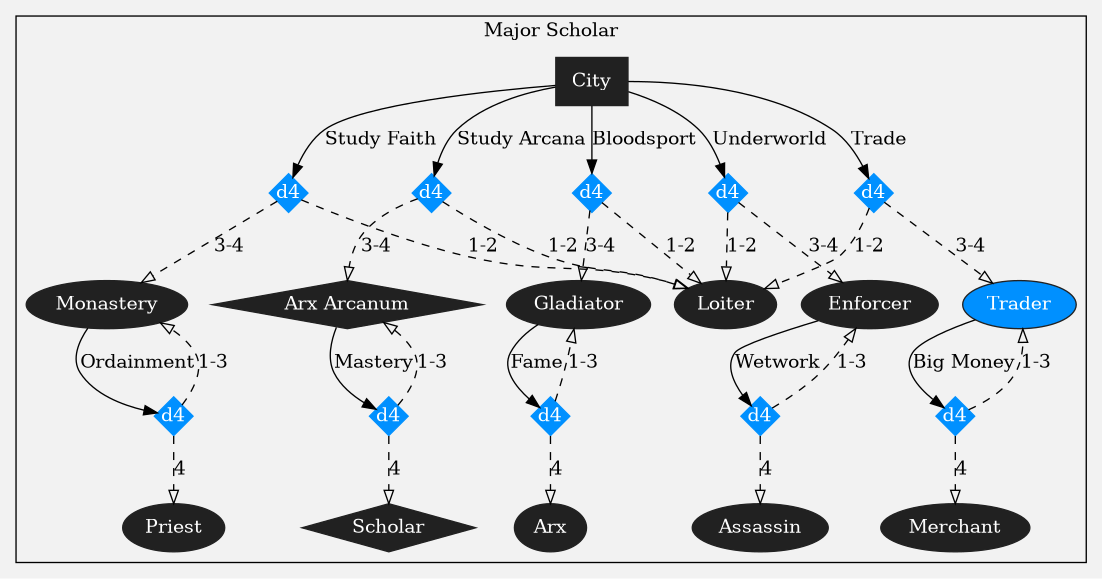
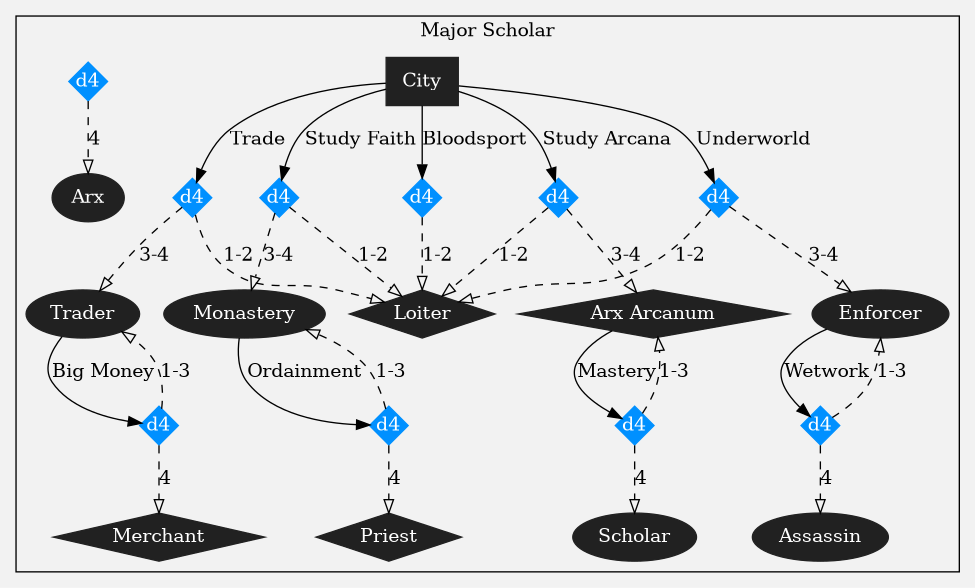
node "Gladiator": removed
node "Loiter": shape ellipse -> diamond
node "Trader": fillcolor #0090ff -> #212121
node "Priest": shape ellipse -> diamond
node "Scholar": shape diamond -> ellipse
node "Merchant": shape ellipse -> diamond
